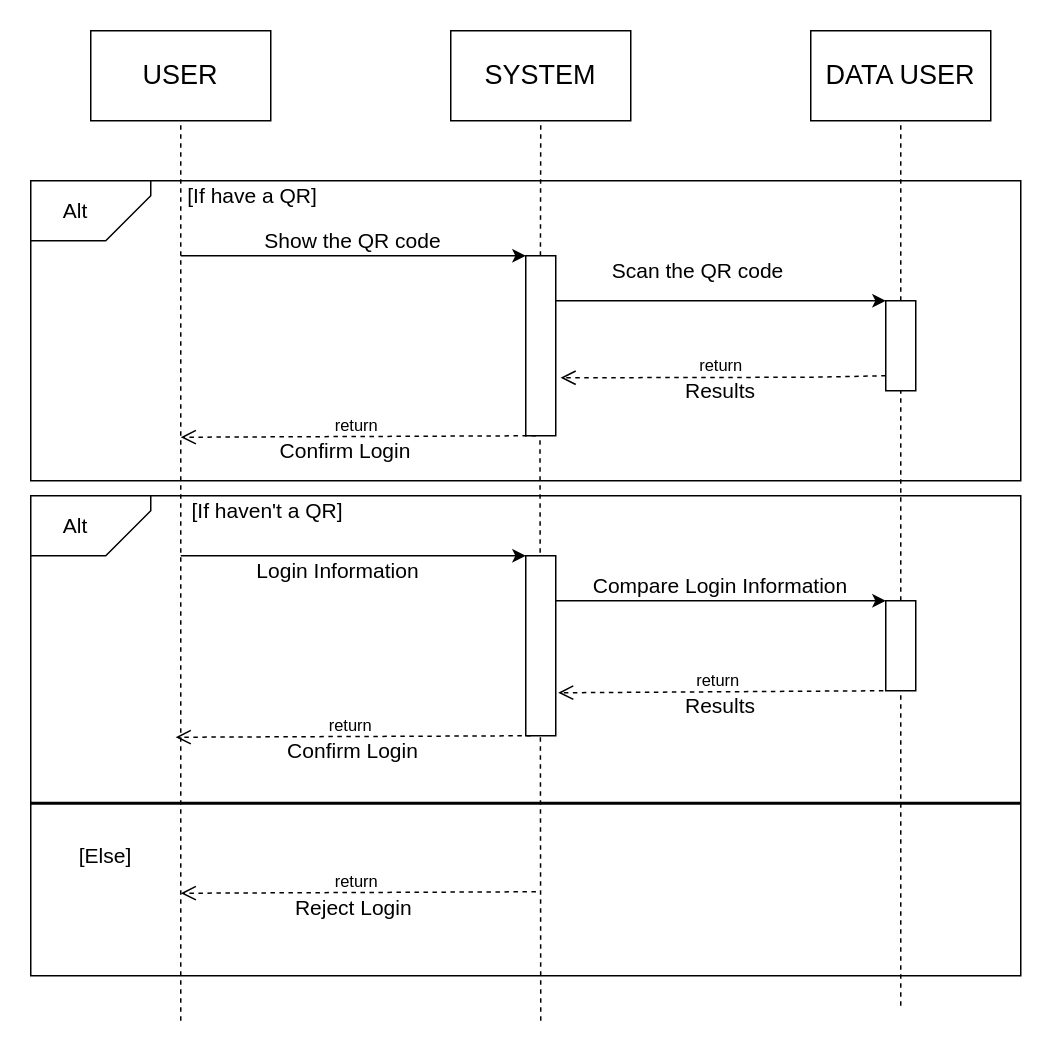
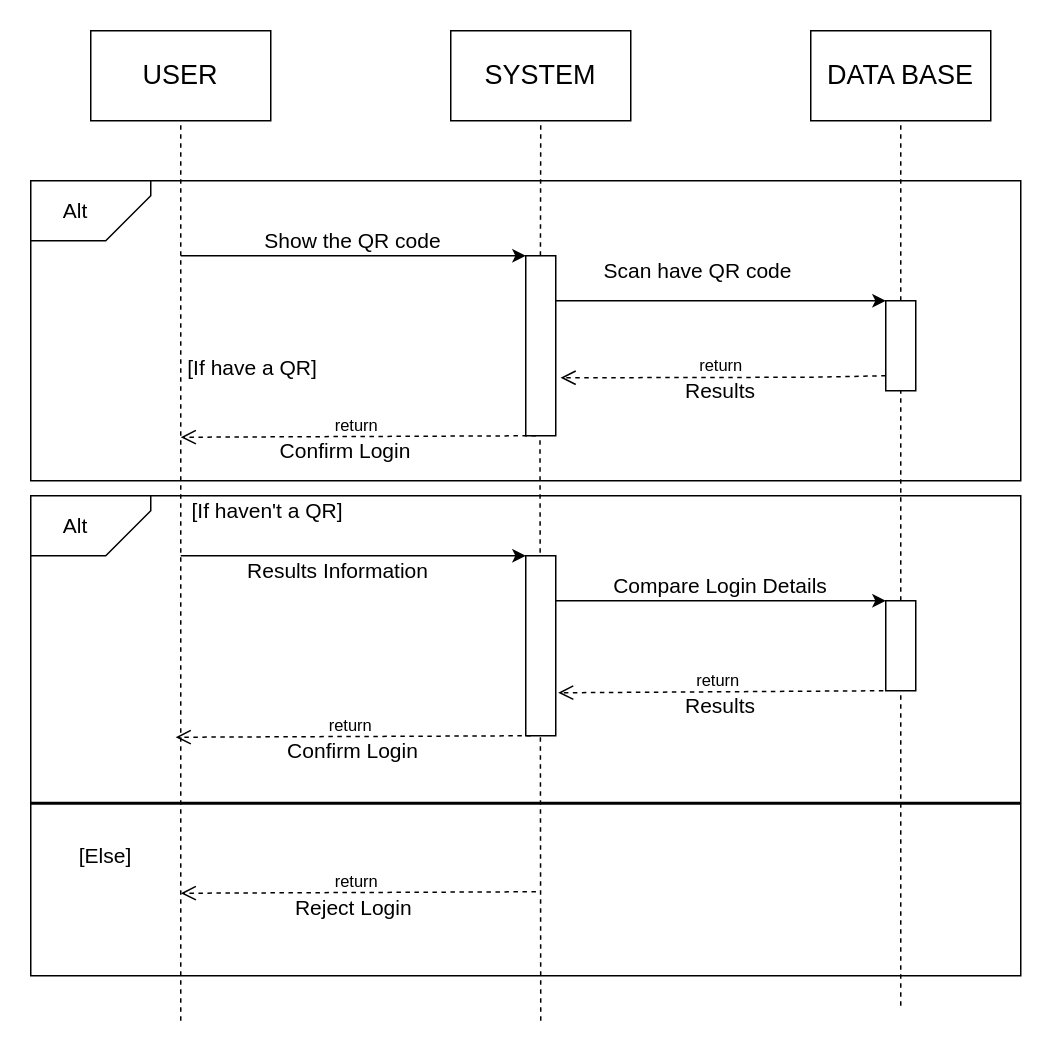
node "DATA USER": label "DATA USER" -> "DATA BASE"
node "[If have a QR]": moved (256, 196) -> (256, 368)
node "Scan the QR code": label "Scan the QR code" -> "Scan have QR code"
node "Login Information": label "Login Information" -> "Results Information"
node "Compare Login Information": label "Compare Login Information" -> "Compare Login Details"
